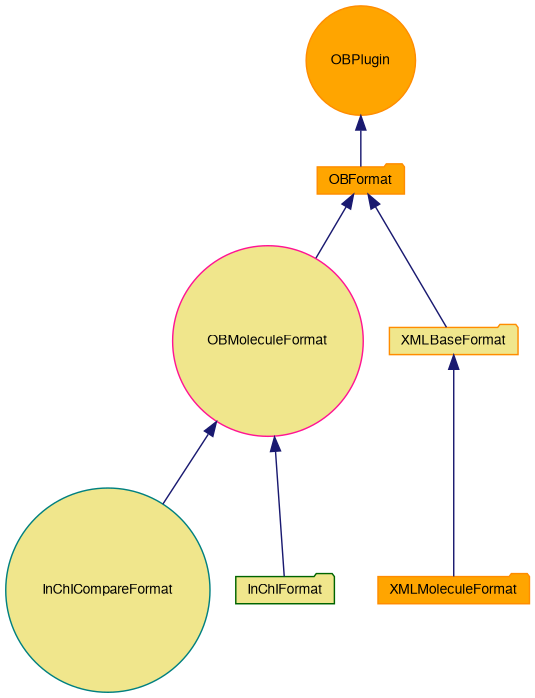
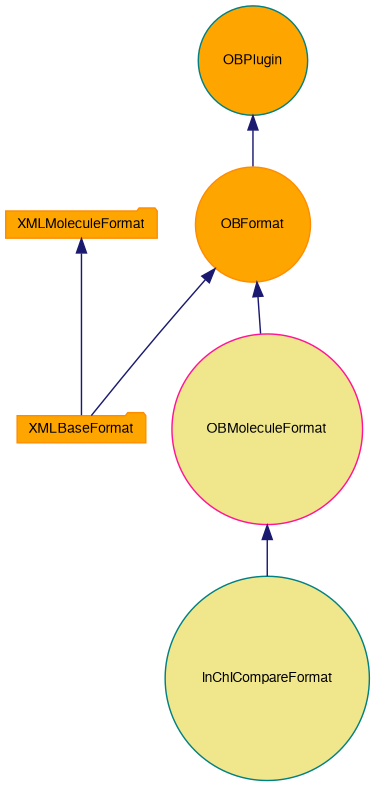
node "OBPlugin": color darkorange -> teal
node "OBFormat": shape folder -> circle
node "XMLBaseFormat": fillcolor khaki -> orange
edge "XMLMoleculeFormat" -> "XMLBaseFormat": reversed
node "InChIFormat": removed
